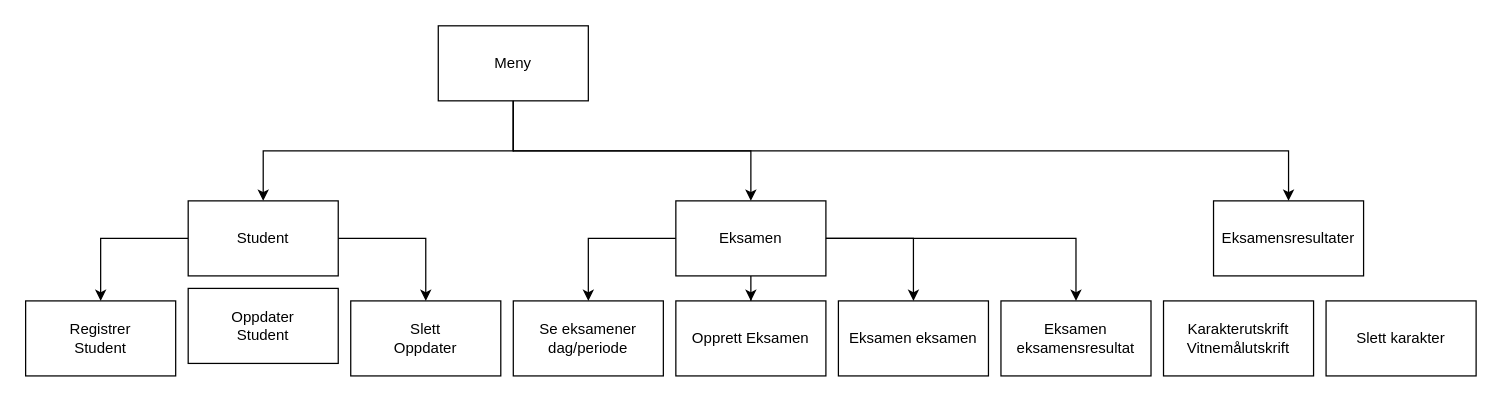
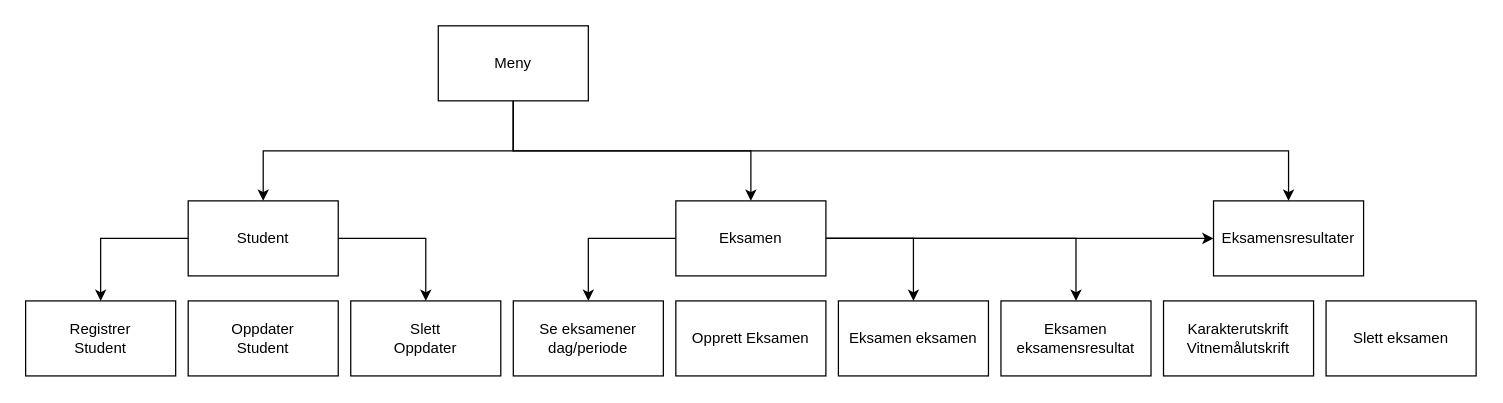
edge "Eksamen" -> "Opprett Eksamen": now "Eksamen" -> "Eksamensresultater"
node "Oppdater Student": moved (263, 326) -> (263, 338)
node "Slett karakter": label "Slett karakter" -> "Slett eksamen"
